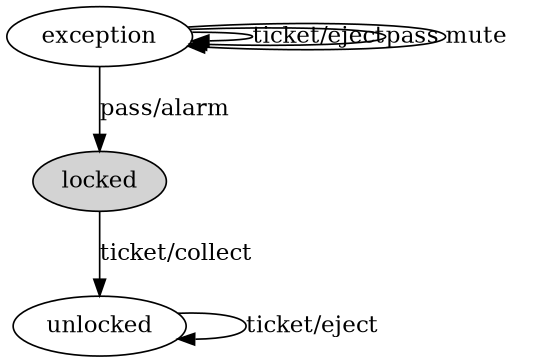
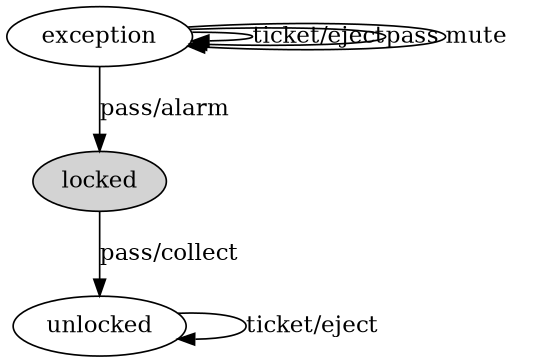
edge "locked" -> "unlocked": label "ticket/collect" -> "pass/collect"
